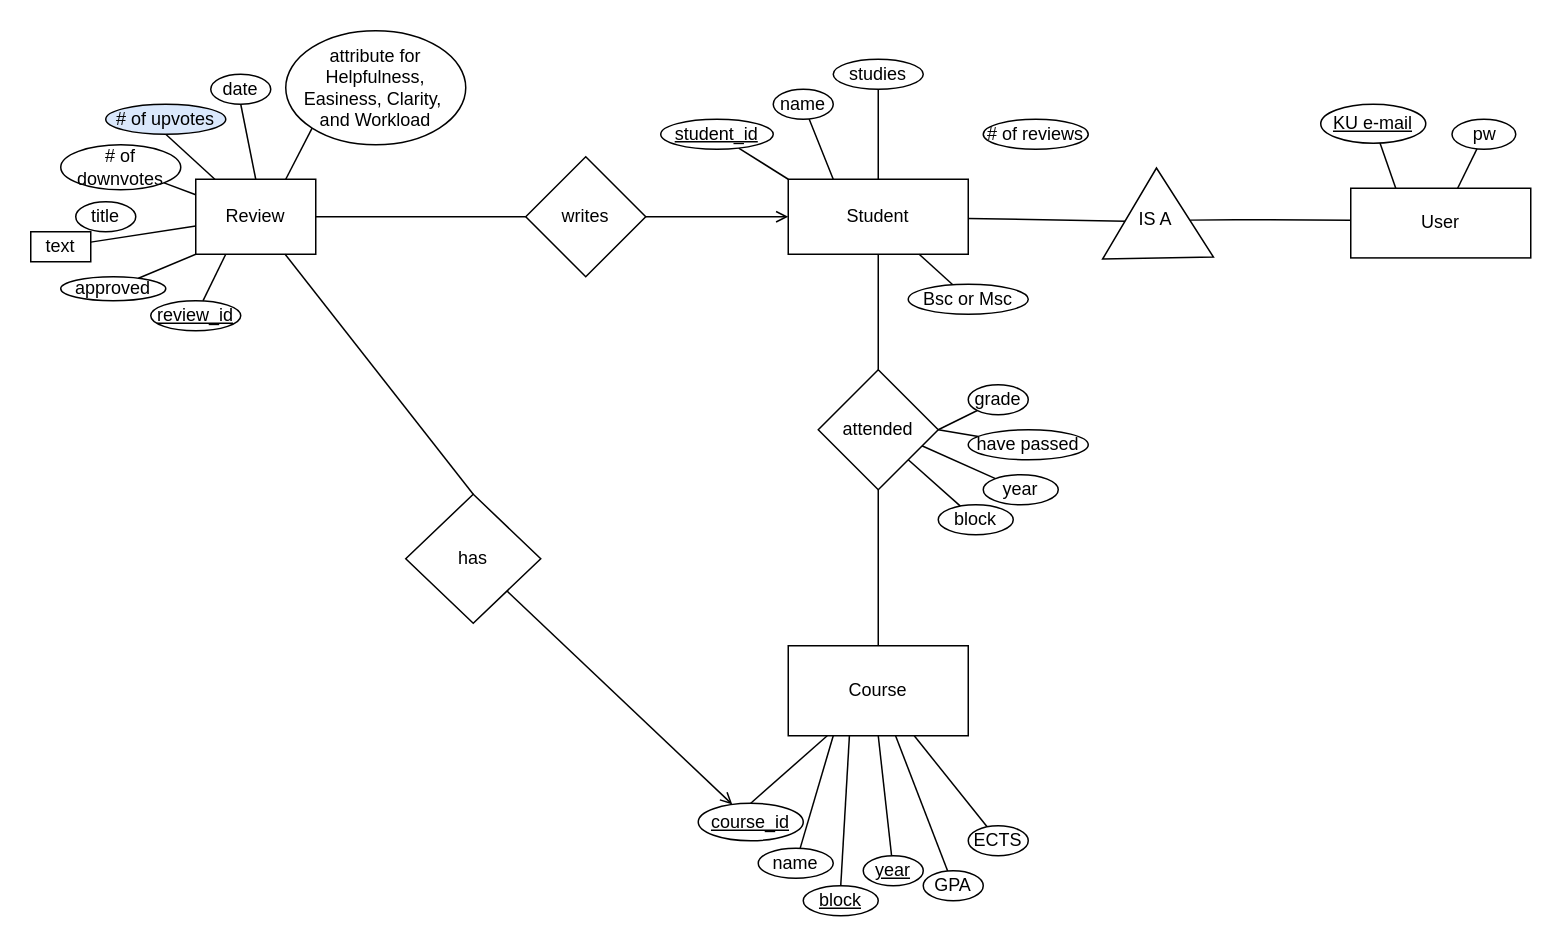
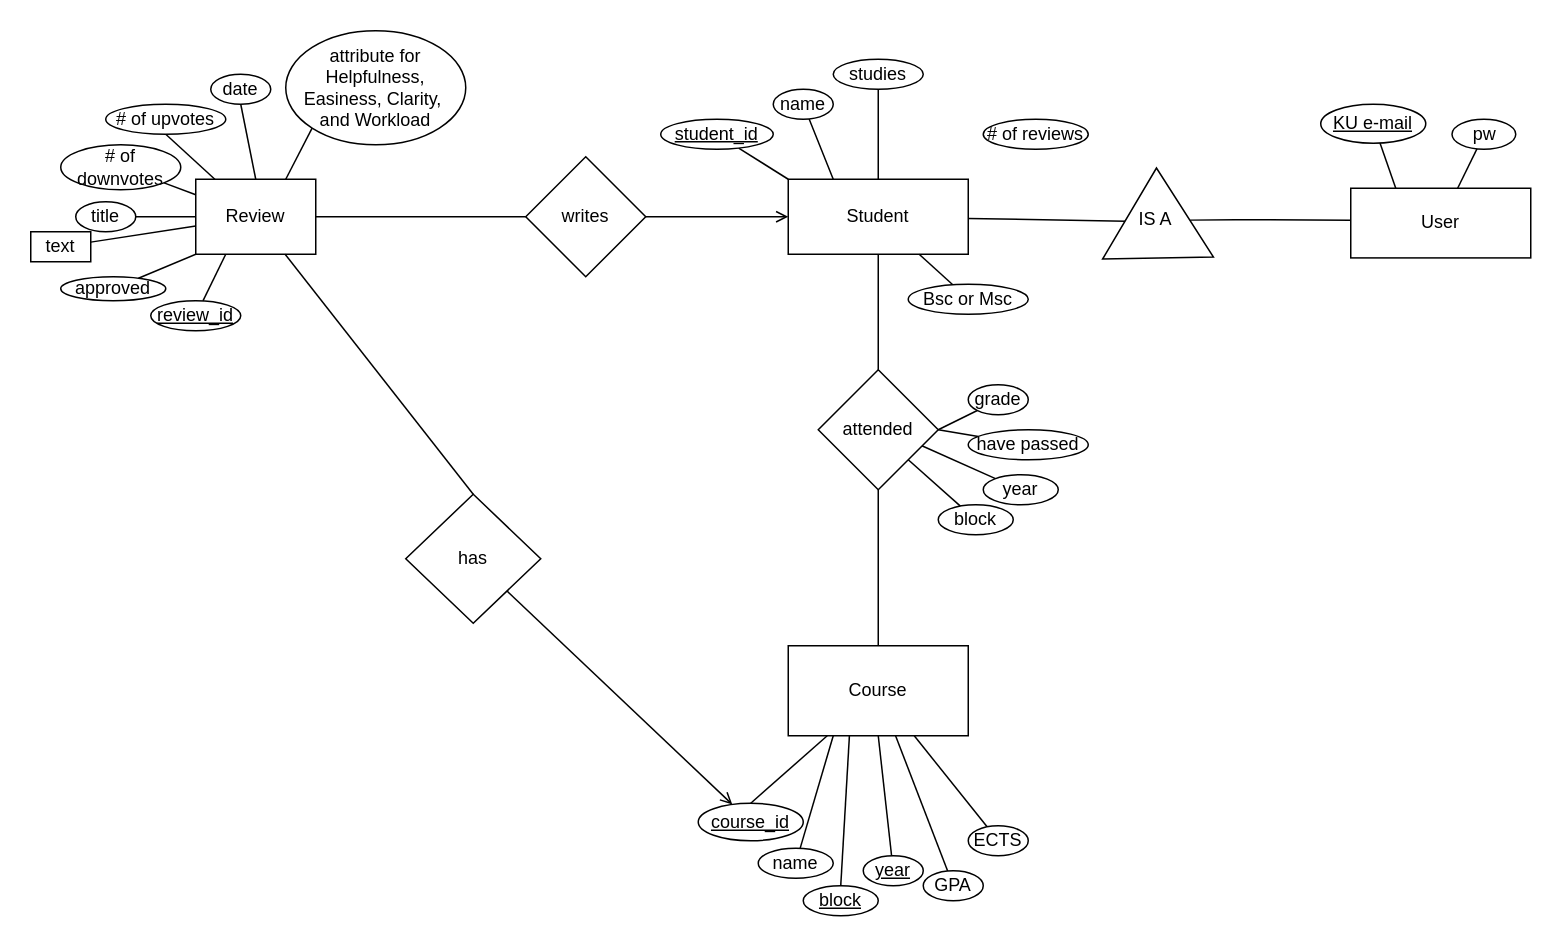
node "# of upvotes": fillcolor #dae8fc -> #ffffff
edge "title" -- "Review": added
